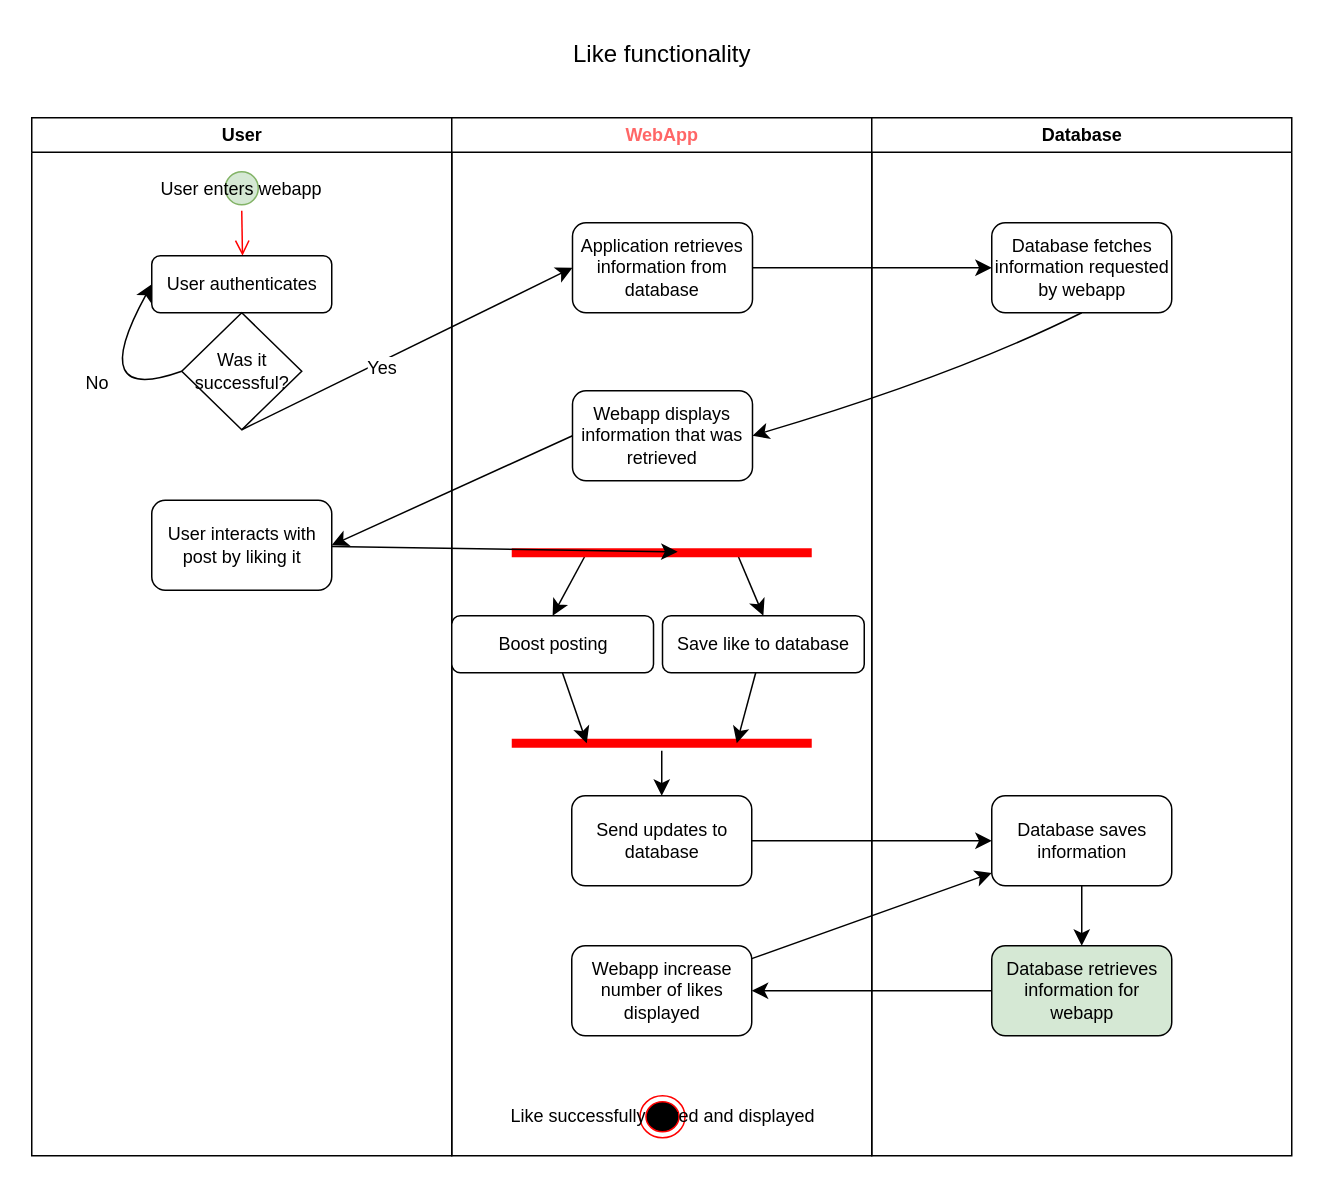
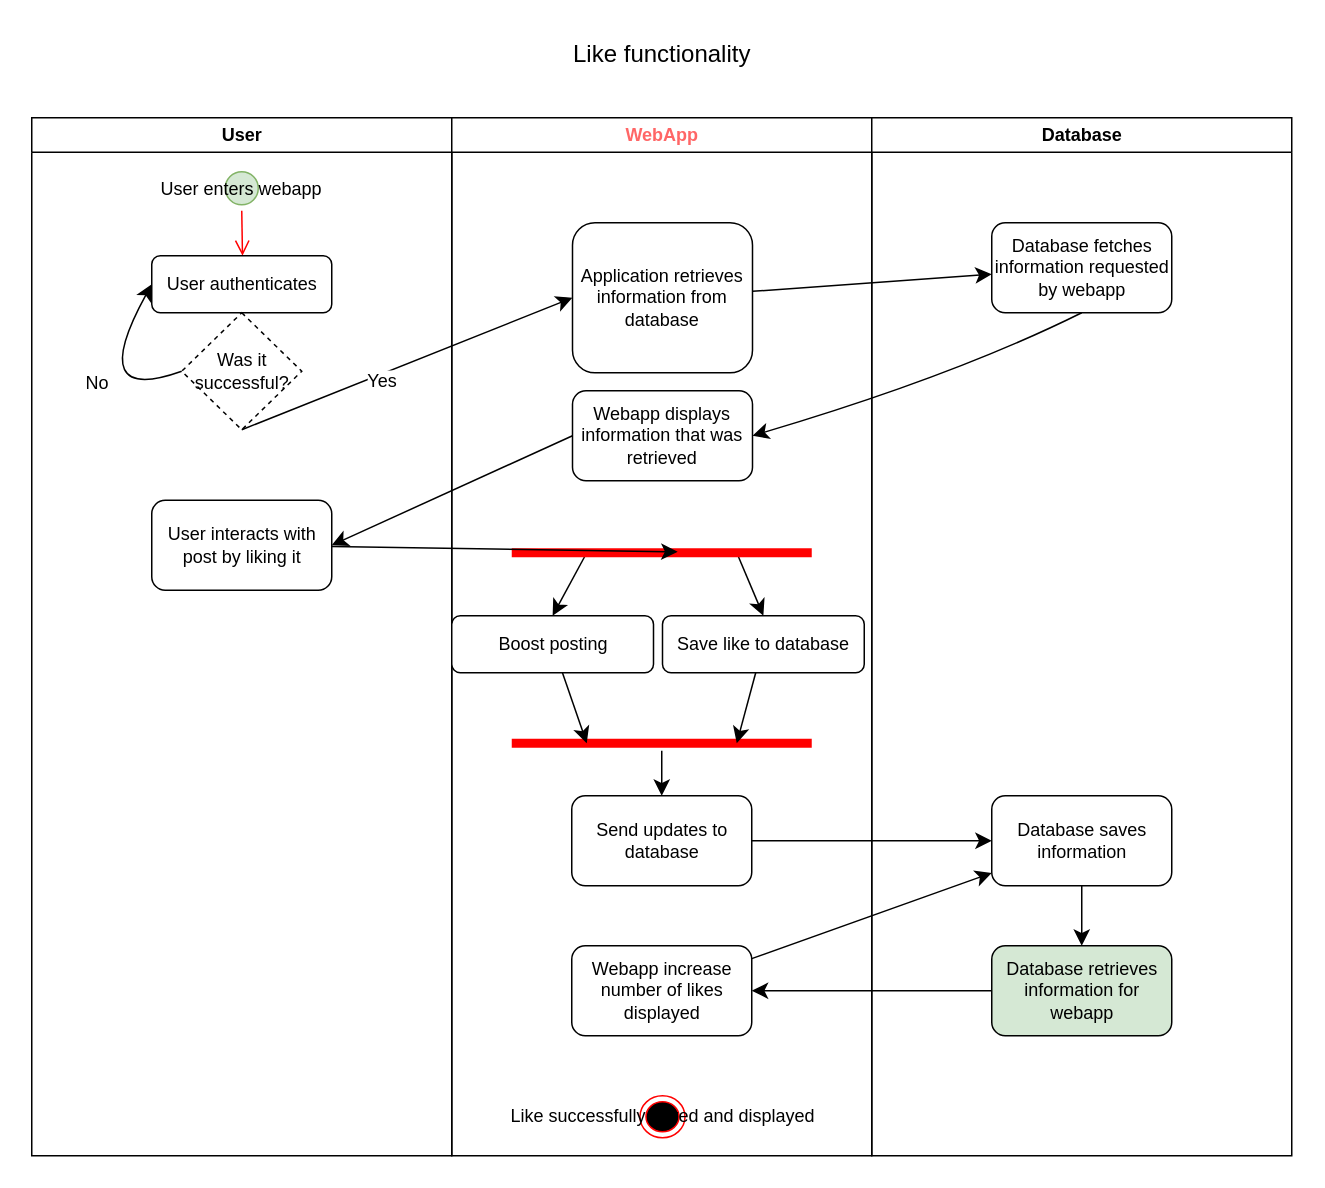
node "Application retrieves information from database": size 180x90 -> 180x150
node "Was it successful?": style solid -> dashed
